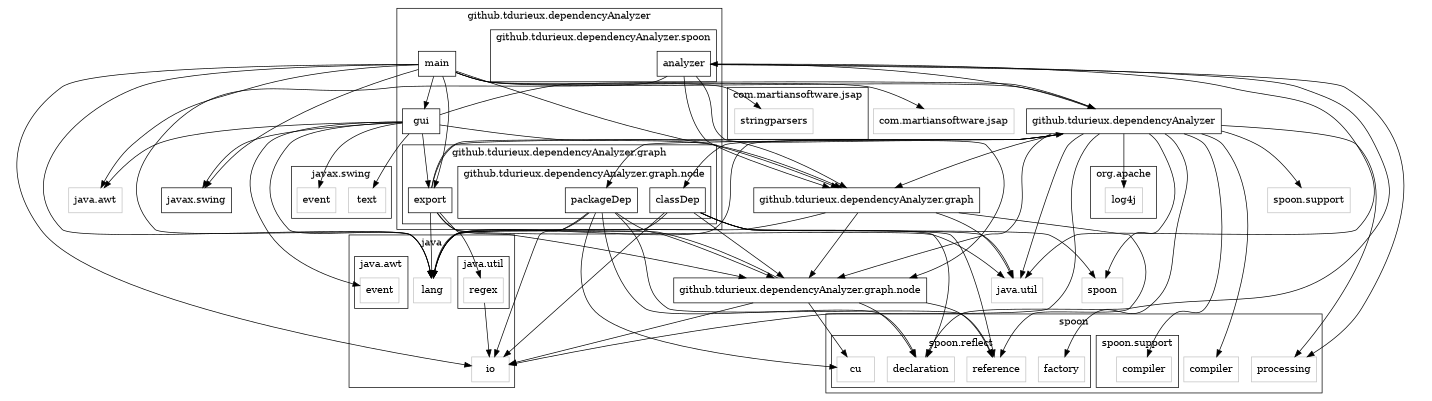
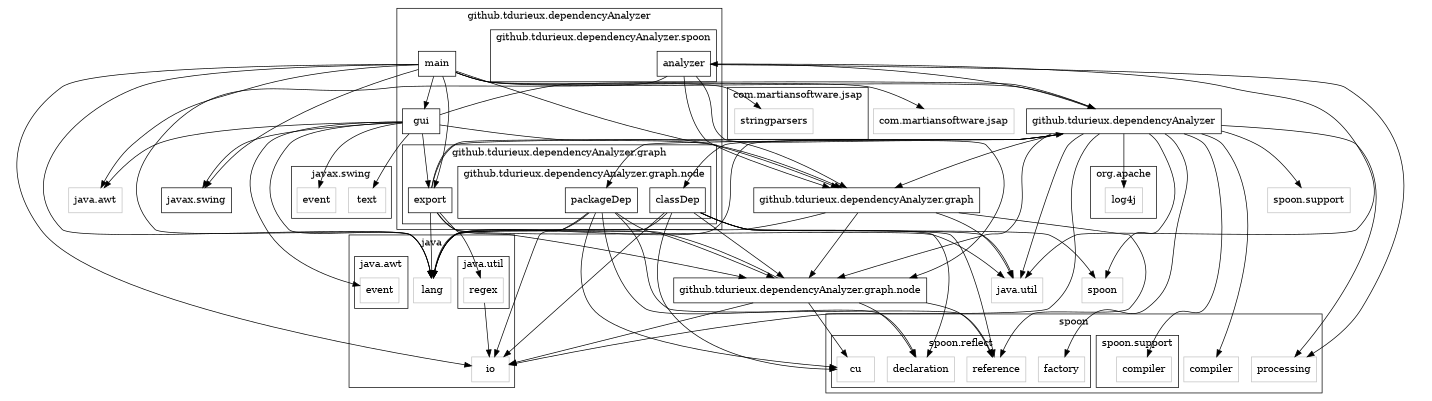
edge "analyzer" -> "declaration": removed
edge "classDep" -> "cu": added
